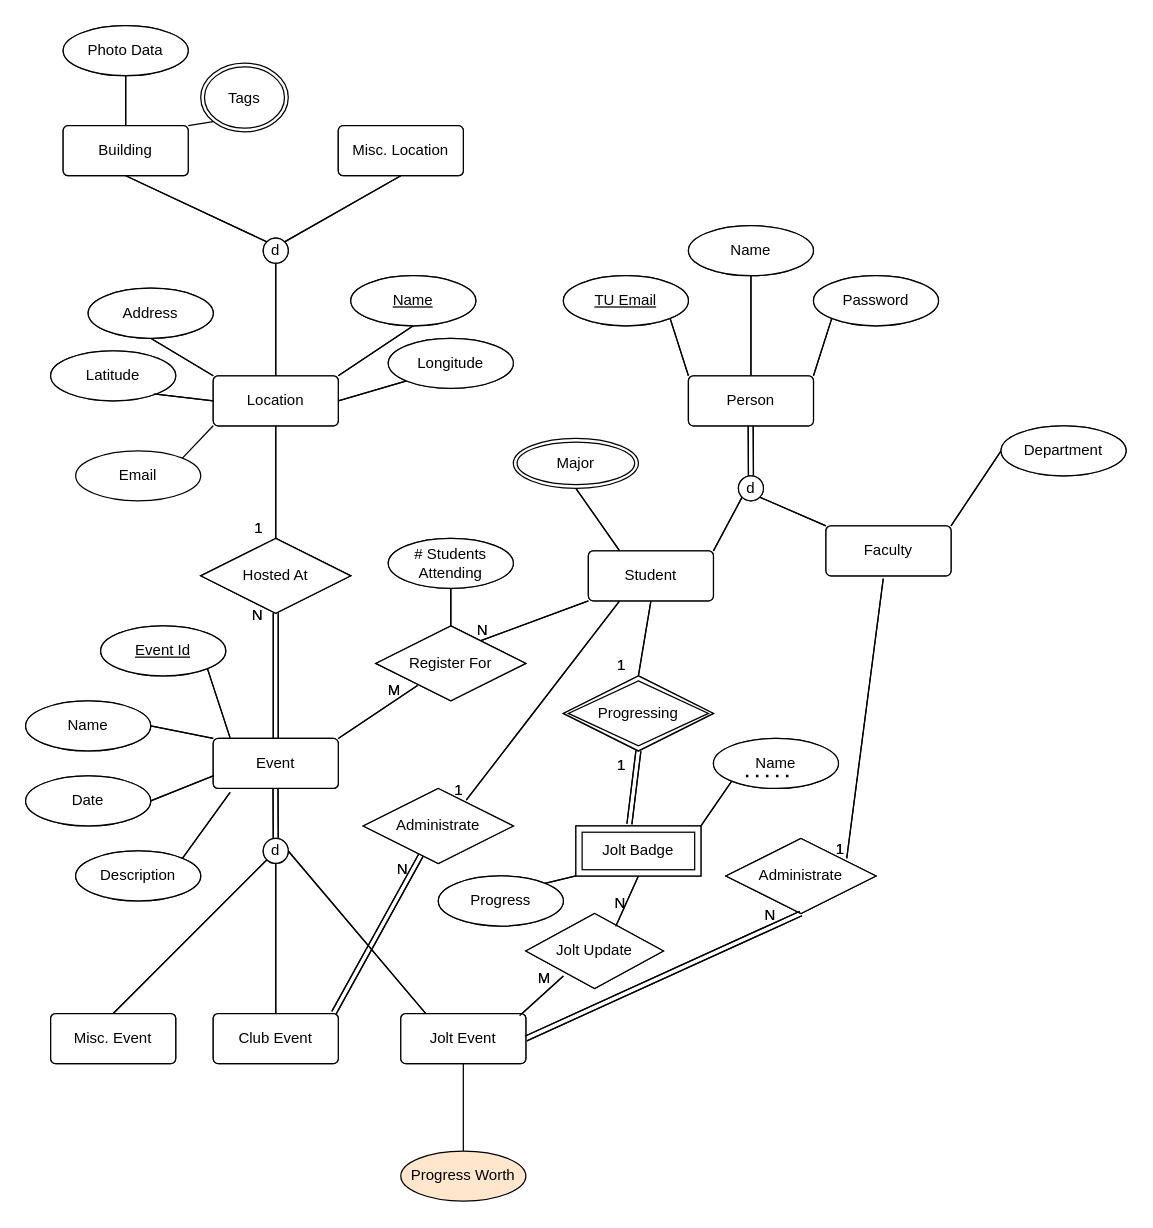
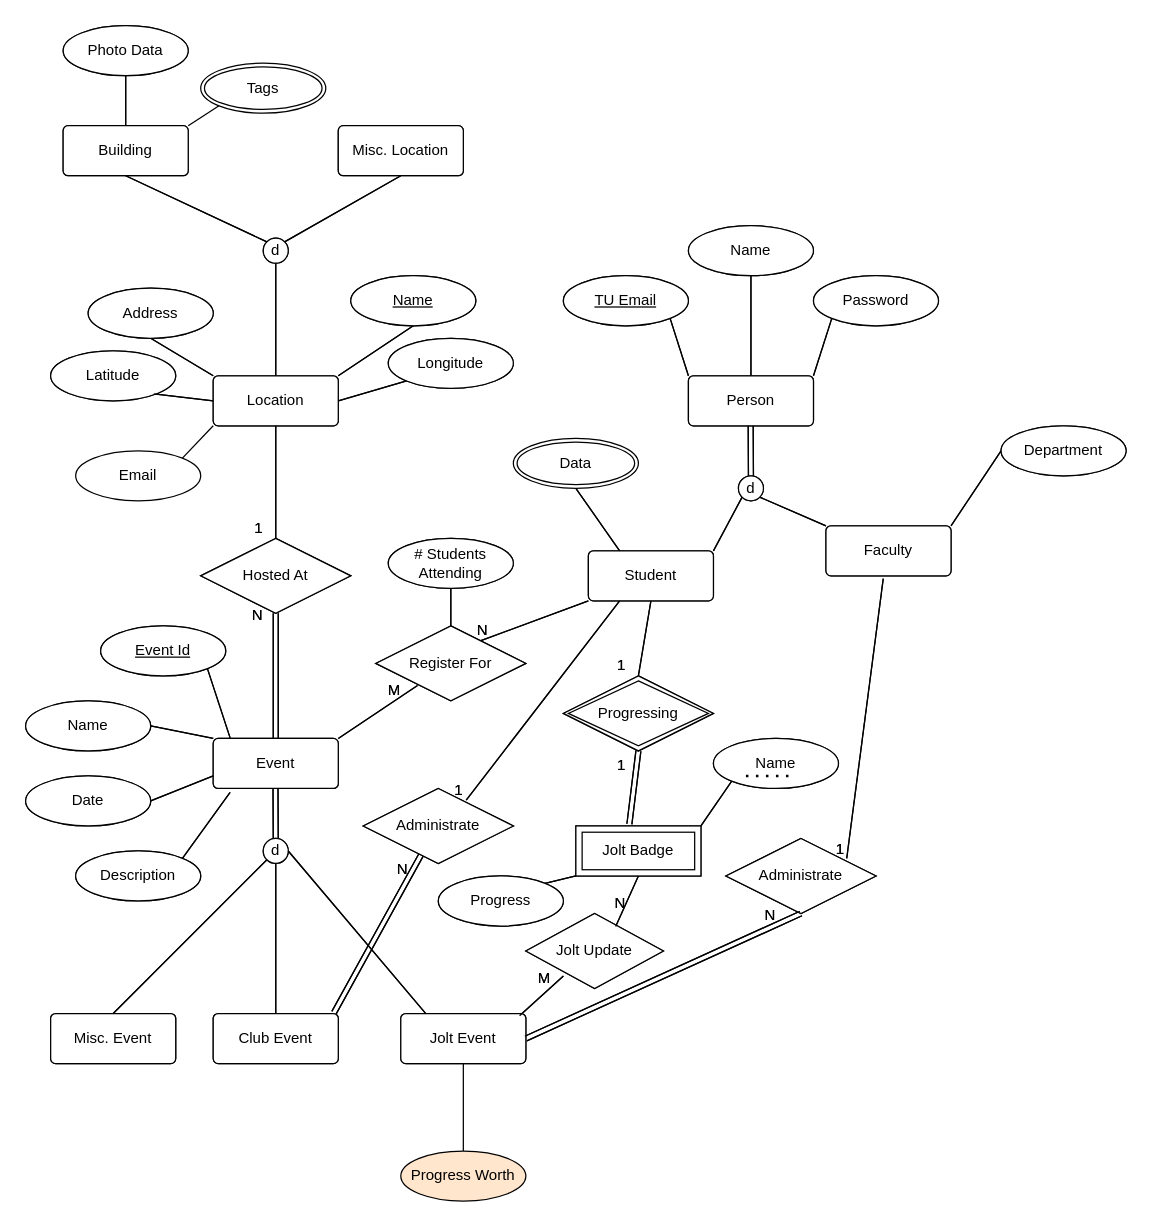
node "Tags": size 88x69 -> 125x50
node "Major": label "Major" -> "Data"
